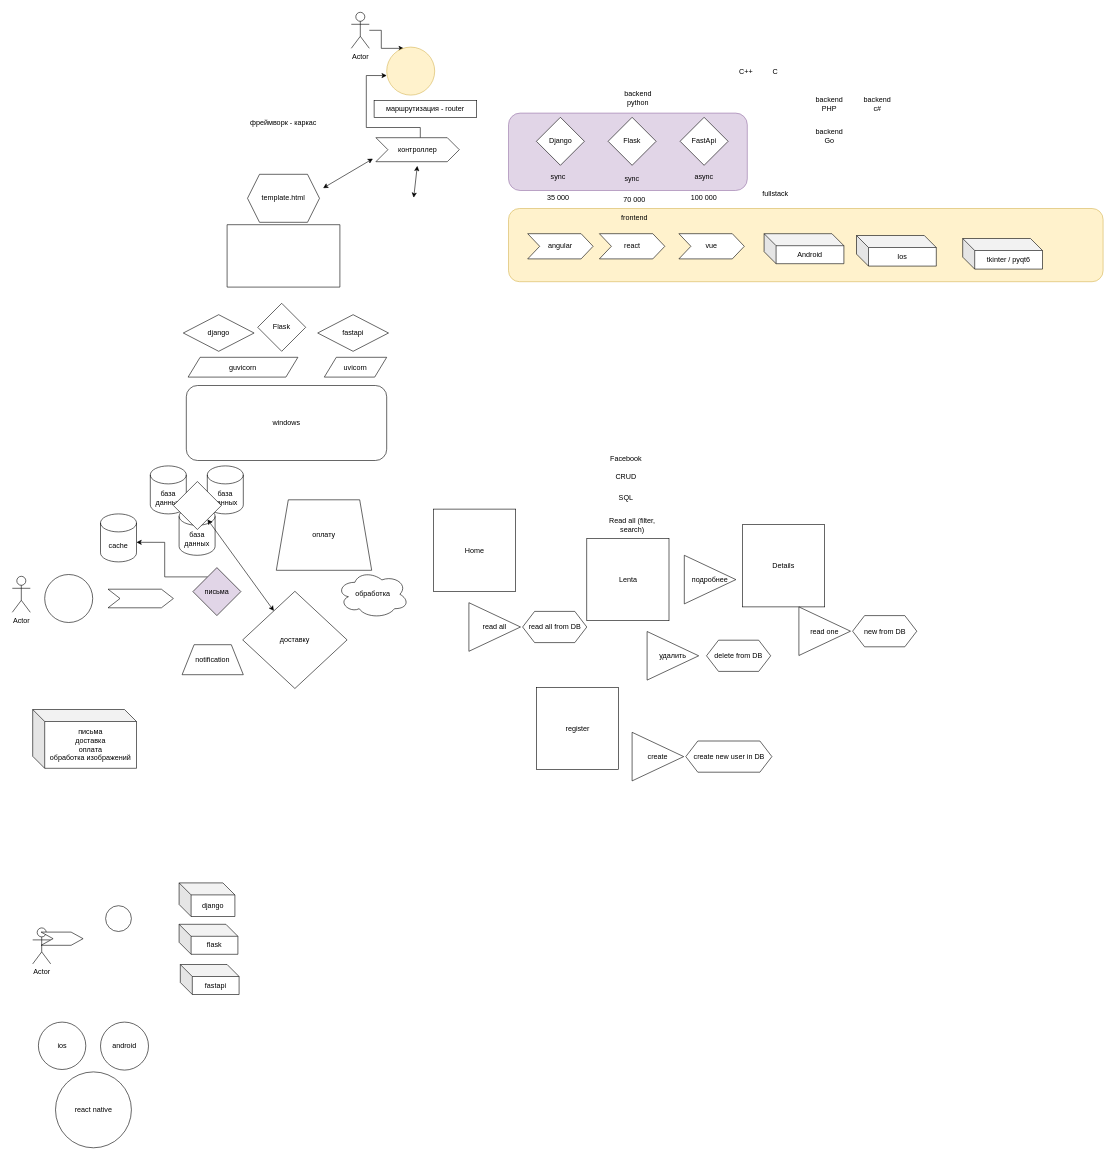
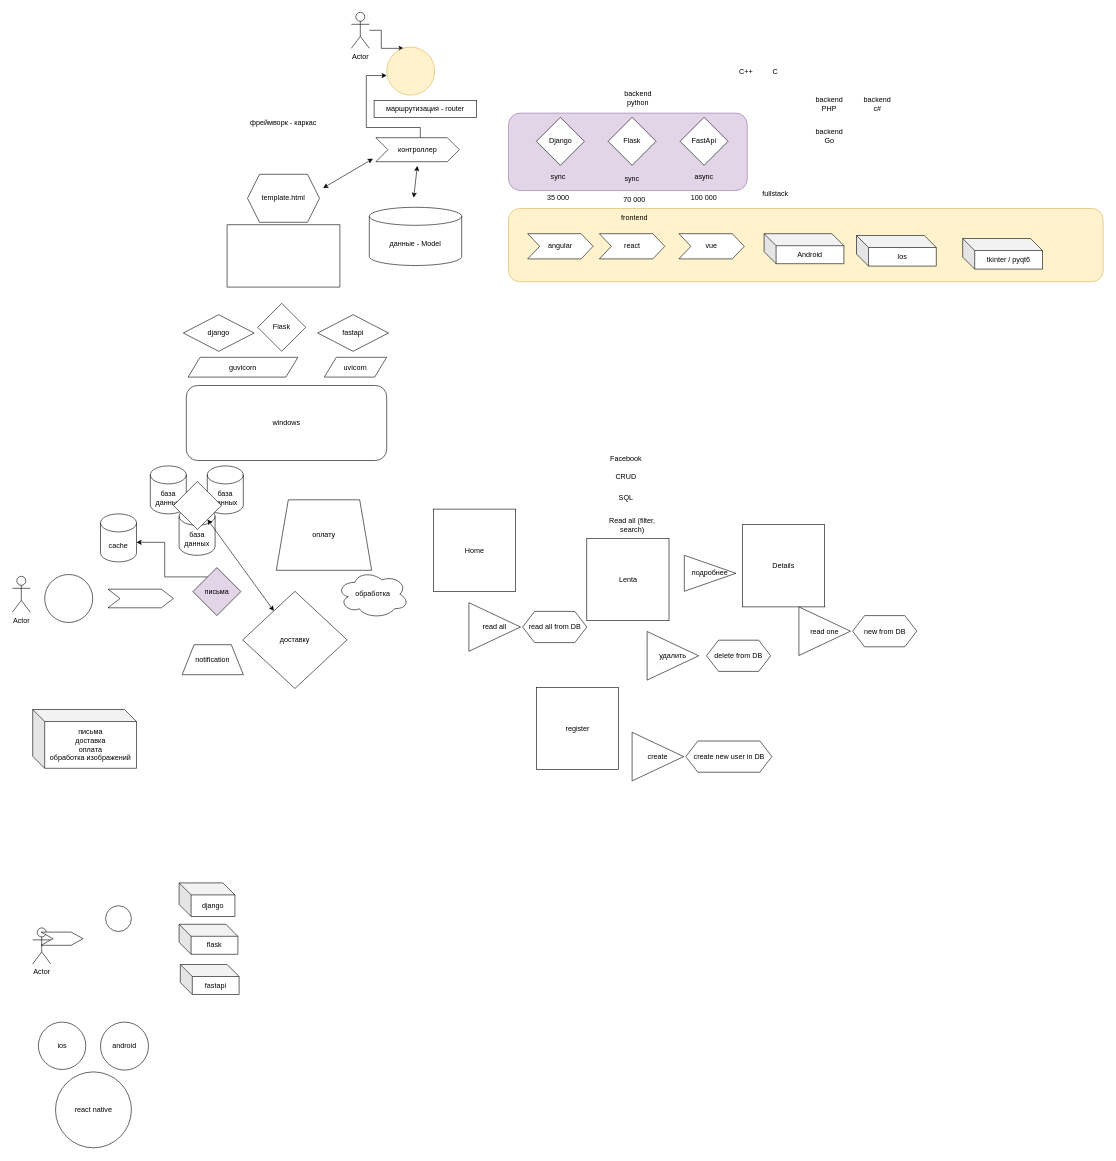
node "данные - Model": added
node "подробнее": size 52x49 -> 52x36
